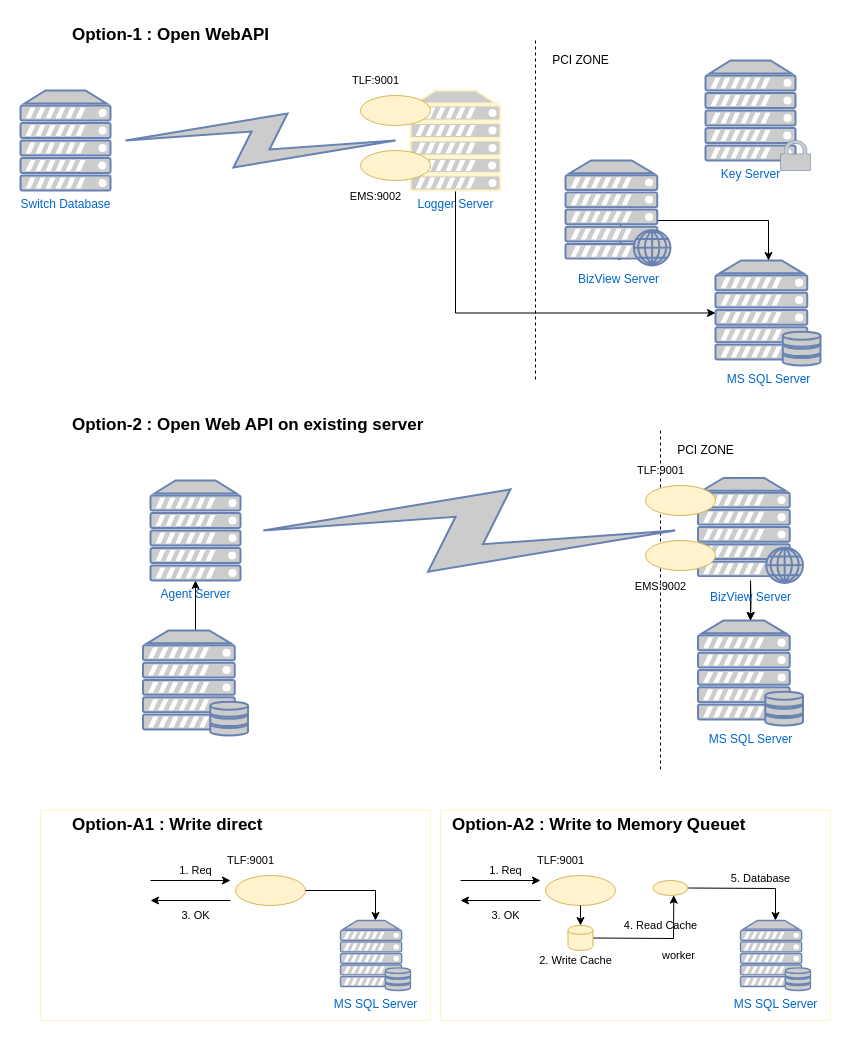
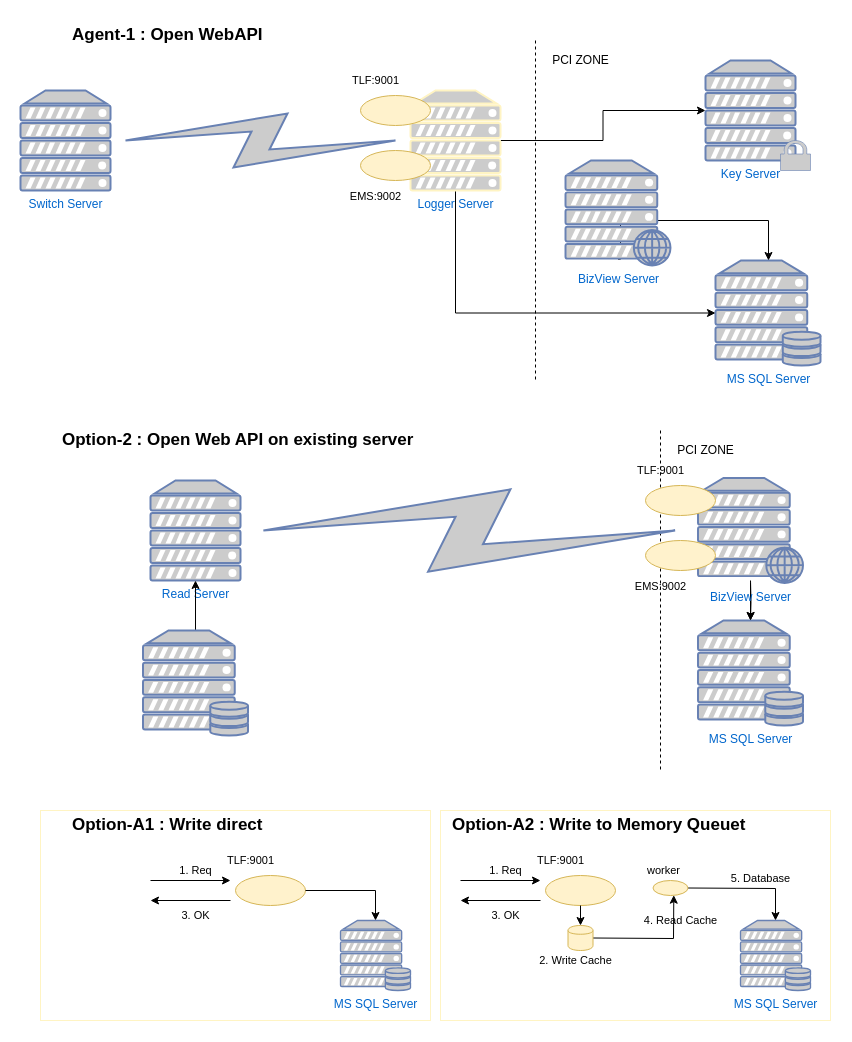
node "Option-1 : Open WebAPI": label "Option-1 : Open WebAPI" -> "Agent-1 : Open WebAPI"
edge "Logger Server" -> "Key Server": added
node "Switch Database": label "Switch Database" -> "Switch Server"
node "Option-2 : Open Web API on existing server": moved (256, 426) -> (246, 441)
node "Agent Server": label "Agent Server" -> "Read Server"
node "4. Read Cache": moved (661, 926) -> (681, 921)
node "worker": moved (678, 956) -> (663, 871)
